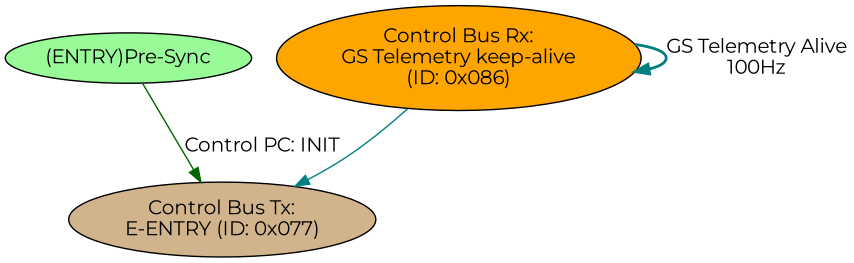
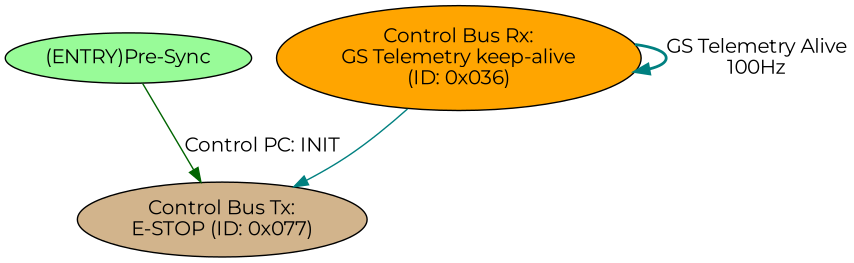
node "Control Bus Rx: GS Telemetry keep-alive (ID: 0x086)": label "Control Bus Rx: GS Telemetry keep-alive (ID: 0x086)" -> "Control Bus Rx: GS Telemetry keep-alive (ID: 0x036)"
node "Control Bus Tx: E-ENTRY (ID: 0x077)": label "Control Bus Tx: E-ENTRY (ID: 0x077)" -> "Control Bus Tx: E-STOP (ID: 0x077)"
